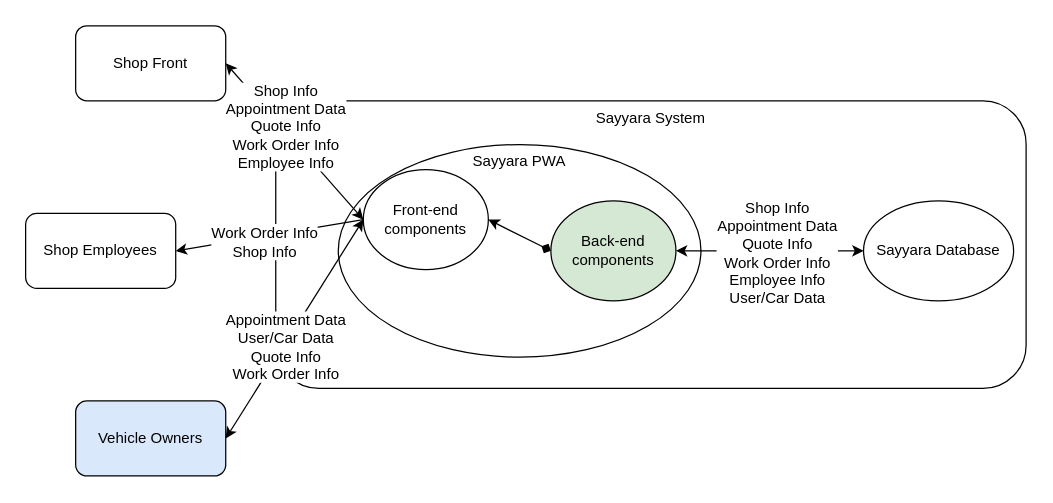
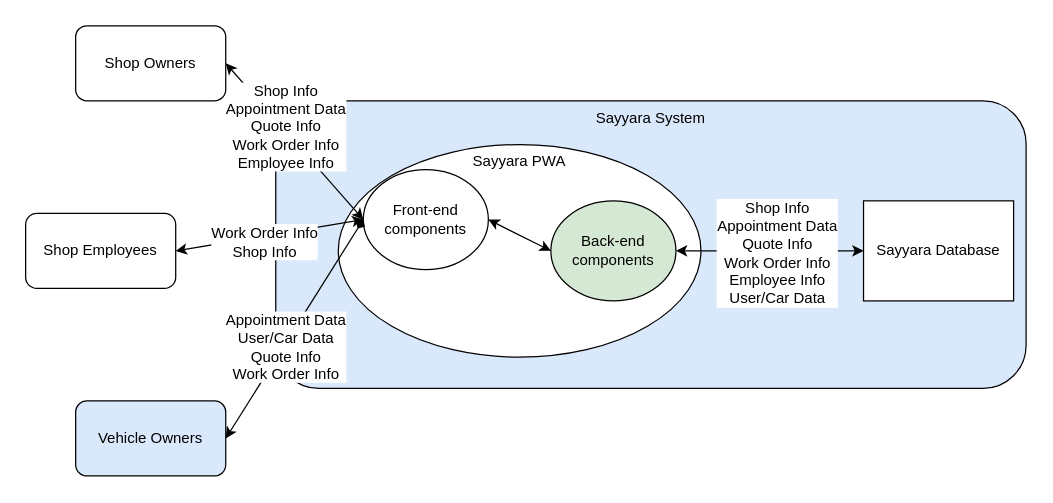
node "Shop Front": label "Shop Front" -> "Shop Owners"
node "Sayyara System": fillcolor #ffffff -> #dae8fc
edge "Front-end components" -> "Shop Employees": arrowhead none -> classic
edge "Front-end components" -- "Vehicle Owners": arrowhead classic -> diamond
edge "Front-end components" -- "Back-end components": arrowhead diamond -> classic
node "Sayyara Database": shape ellipse -> rectangle
